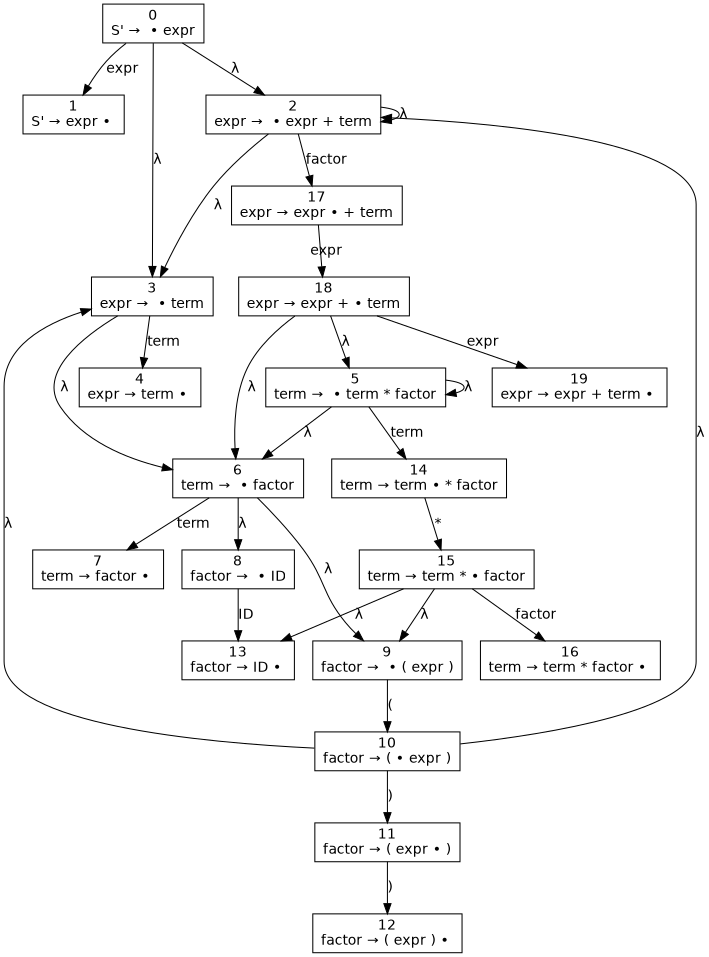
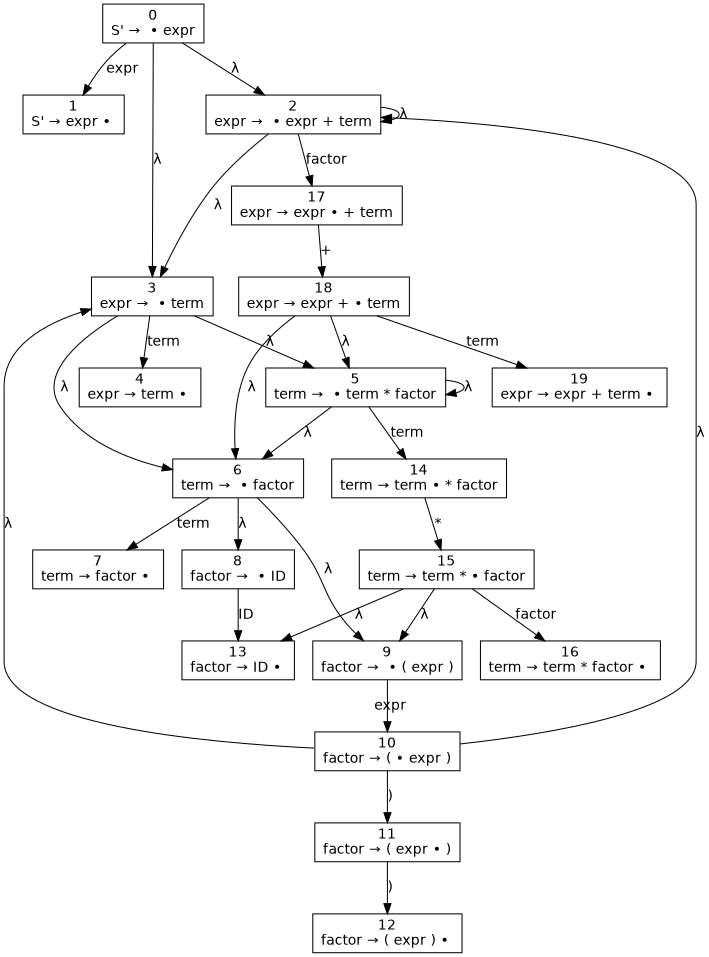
edge "17" -> "18": label "expr" -> "+"
edge "3" -> "5": added, label "λ"
edge "18" -> "19": label "expr" -> "term"
edge "9" -> "10": label "(" -> "expr"
